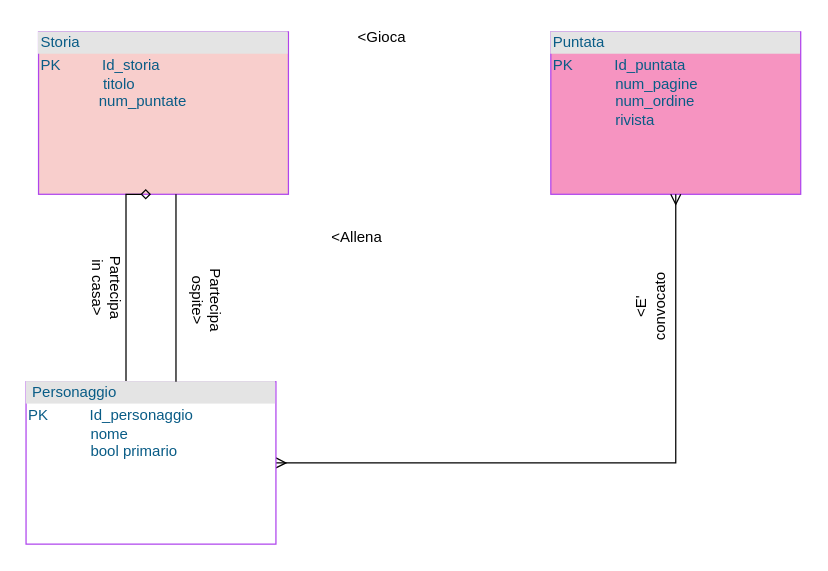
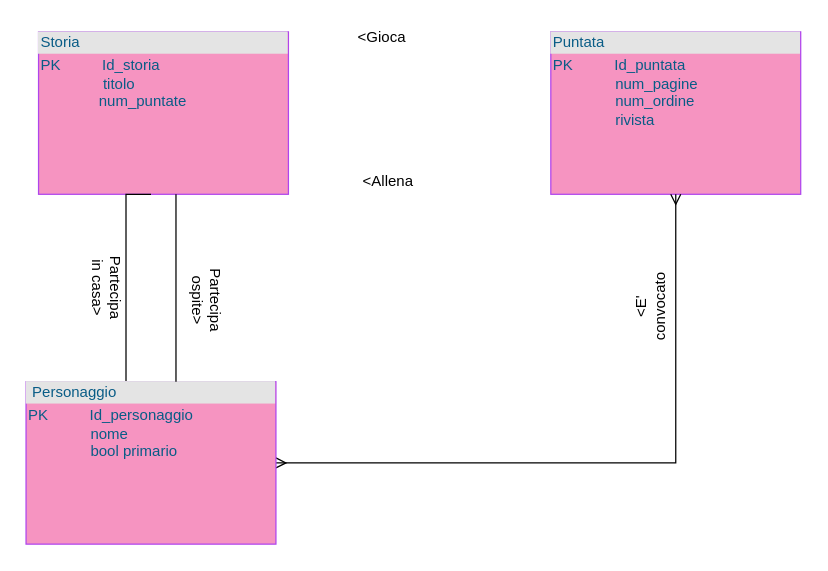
node "Storia PK Id_storia titolo num_puntate": fillcolor #f8cecc -> #f694c1
edge "Personaggio PK Id_personaggio nome bool primario" -> "Storia PK Id_storia titolo num_puntate": arrowhead diamond -> none
node "<Allena": moved (357, 238) -> (388, 182)
node "Personaggio PK Id_personaggio nome bool primario": fillcolor #ffffff -> #f694c1
